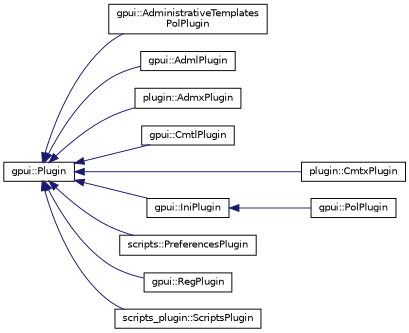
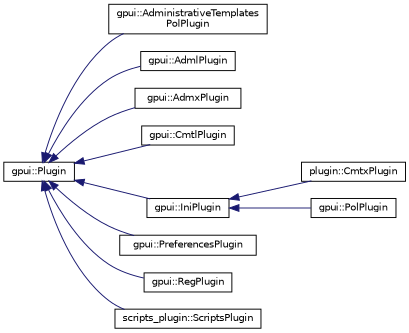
node "plugin::AdmxPlugin": label "plugin::AdmxPlugin" -> "gpui::AdmxPlugin"
edge "plugin::CmtxPlugin" -> "gpui::Plugin": now "plugin::CmtxPlugin" -> "gpui::IniPlugin"
node "scripts::PreferencesPlugin": label "scripts::PreferencesPlugin" -> "gpui::PreferencesPlugin"
